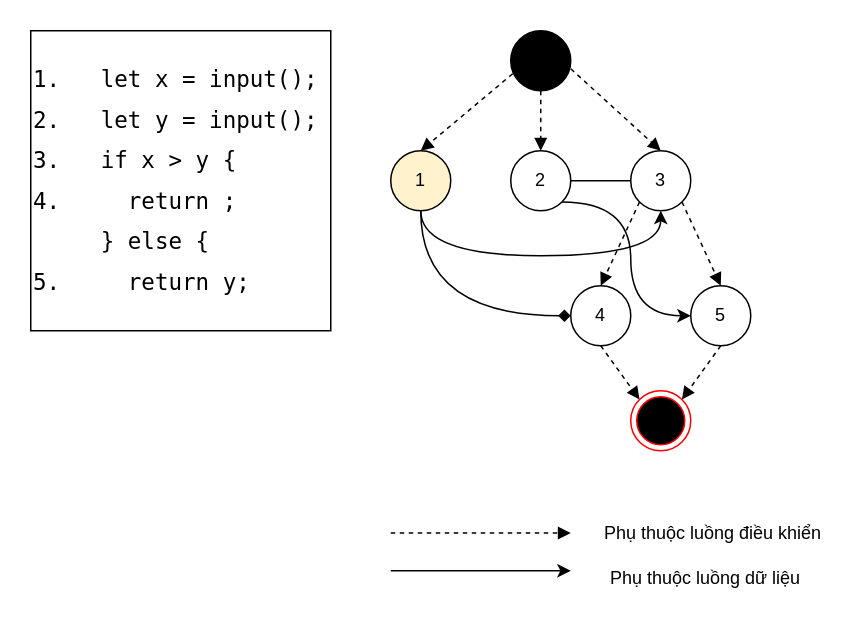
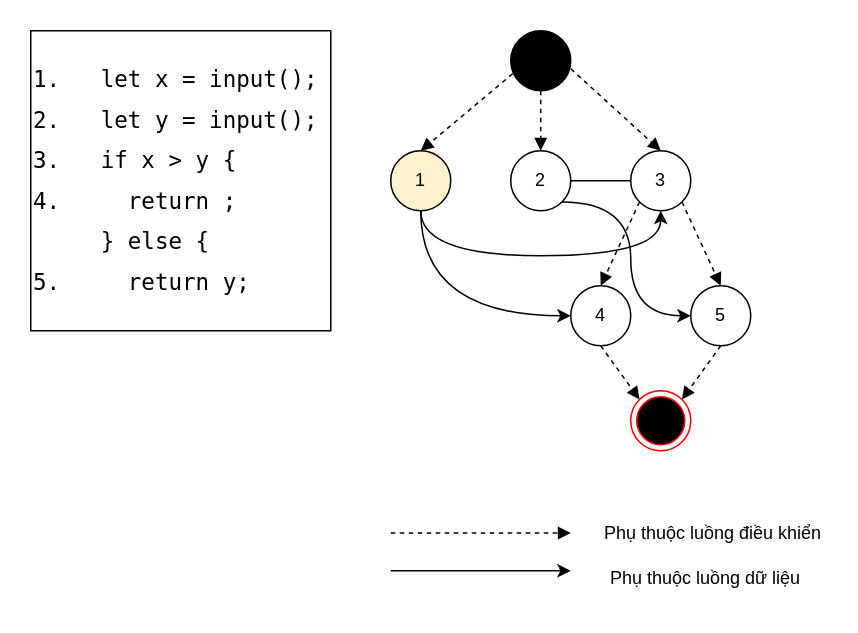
edge "1" -> "4": arrowhead diamond -> classic
